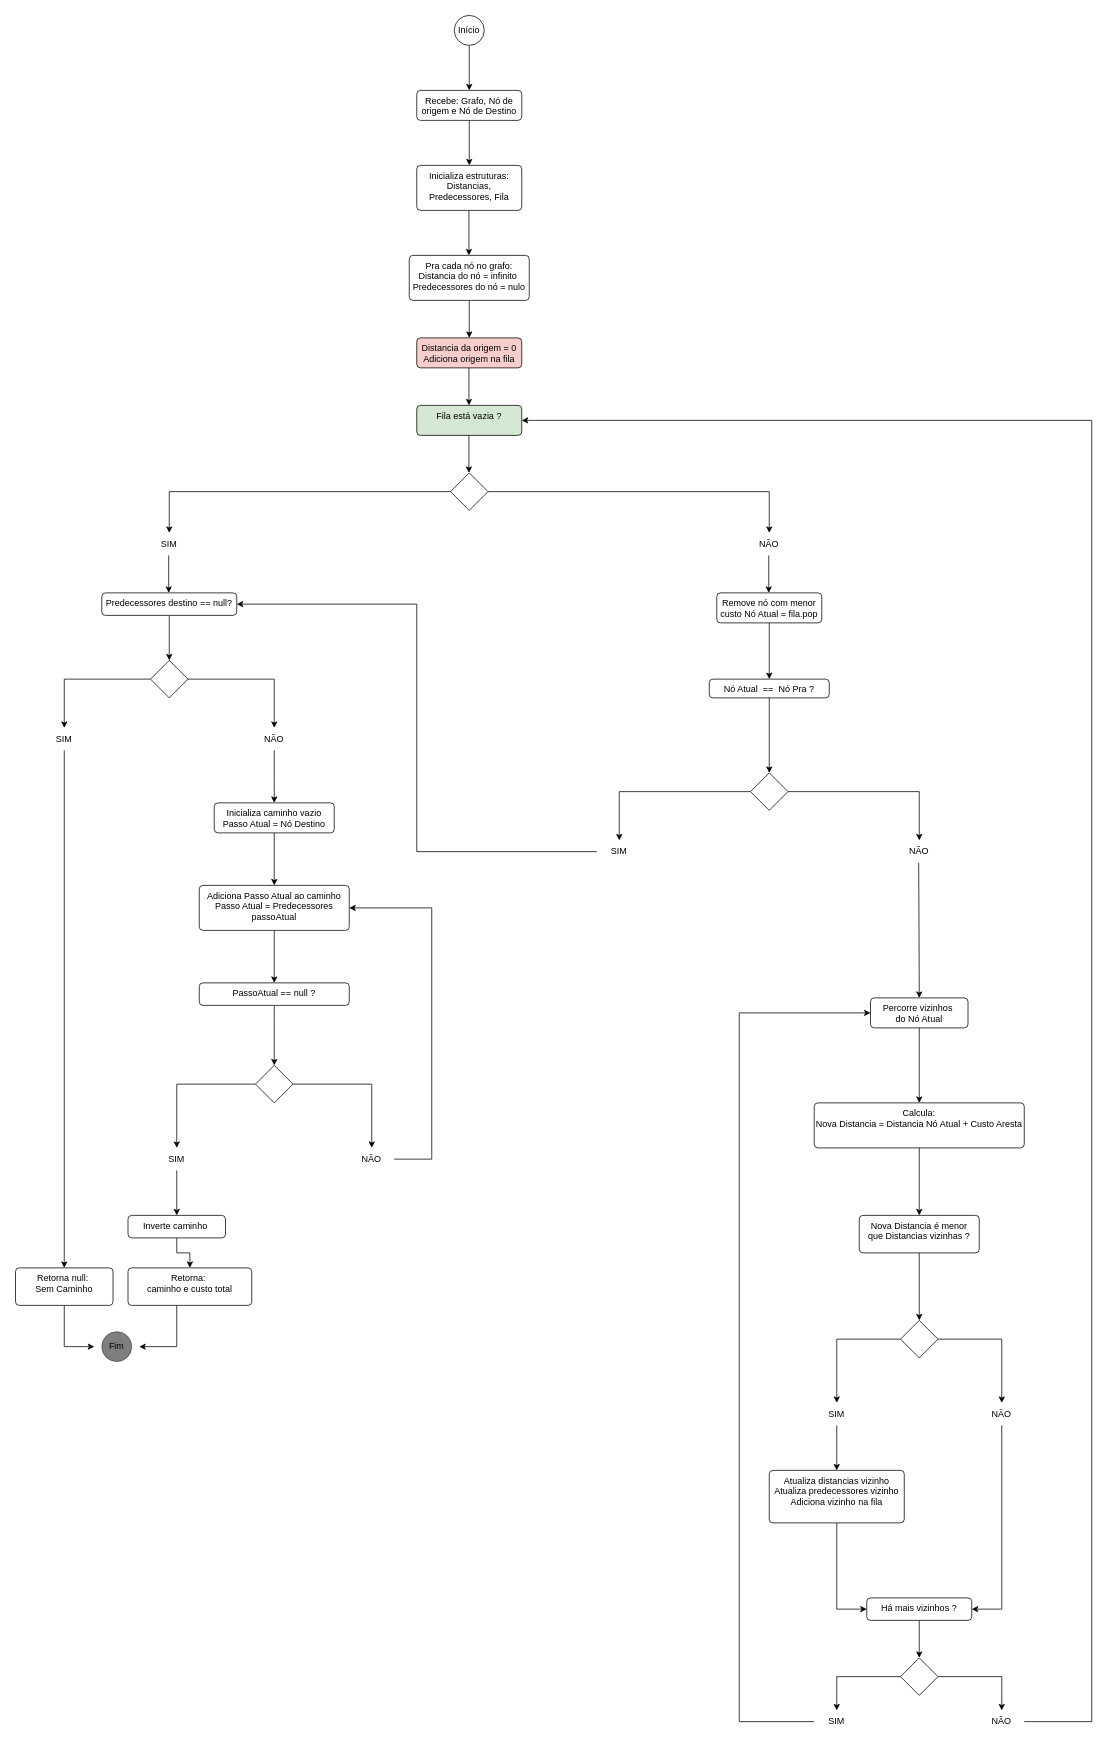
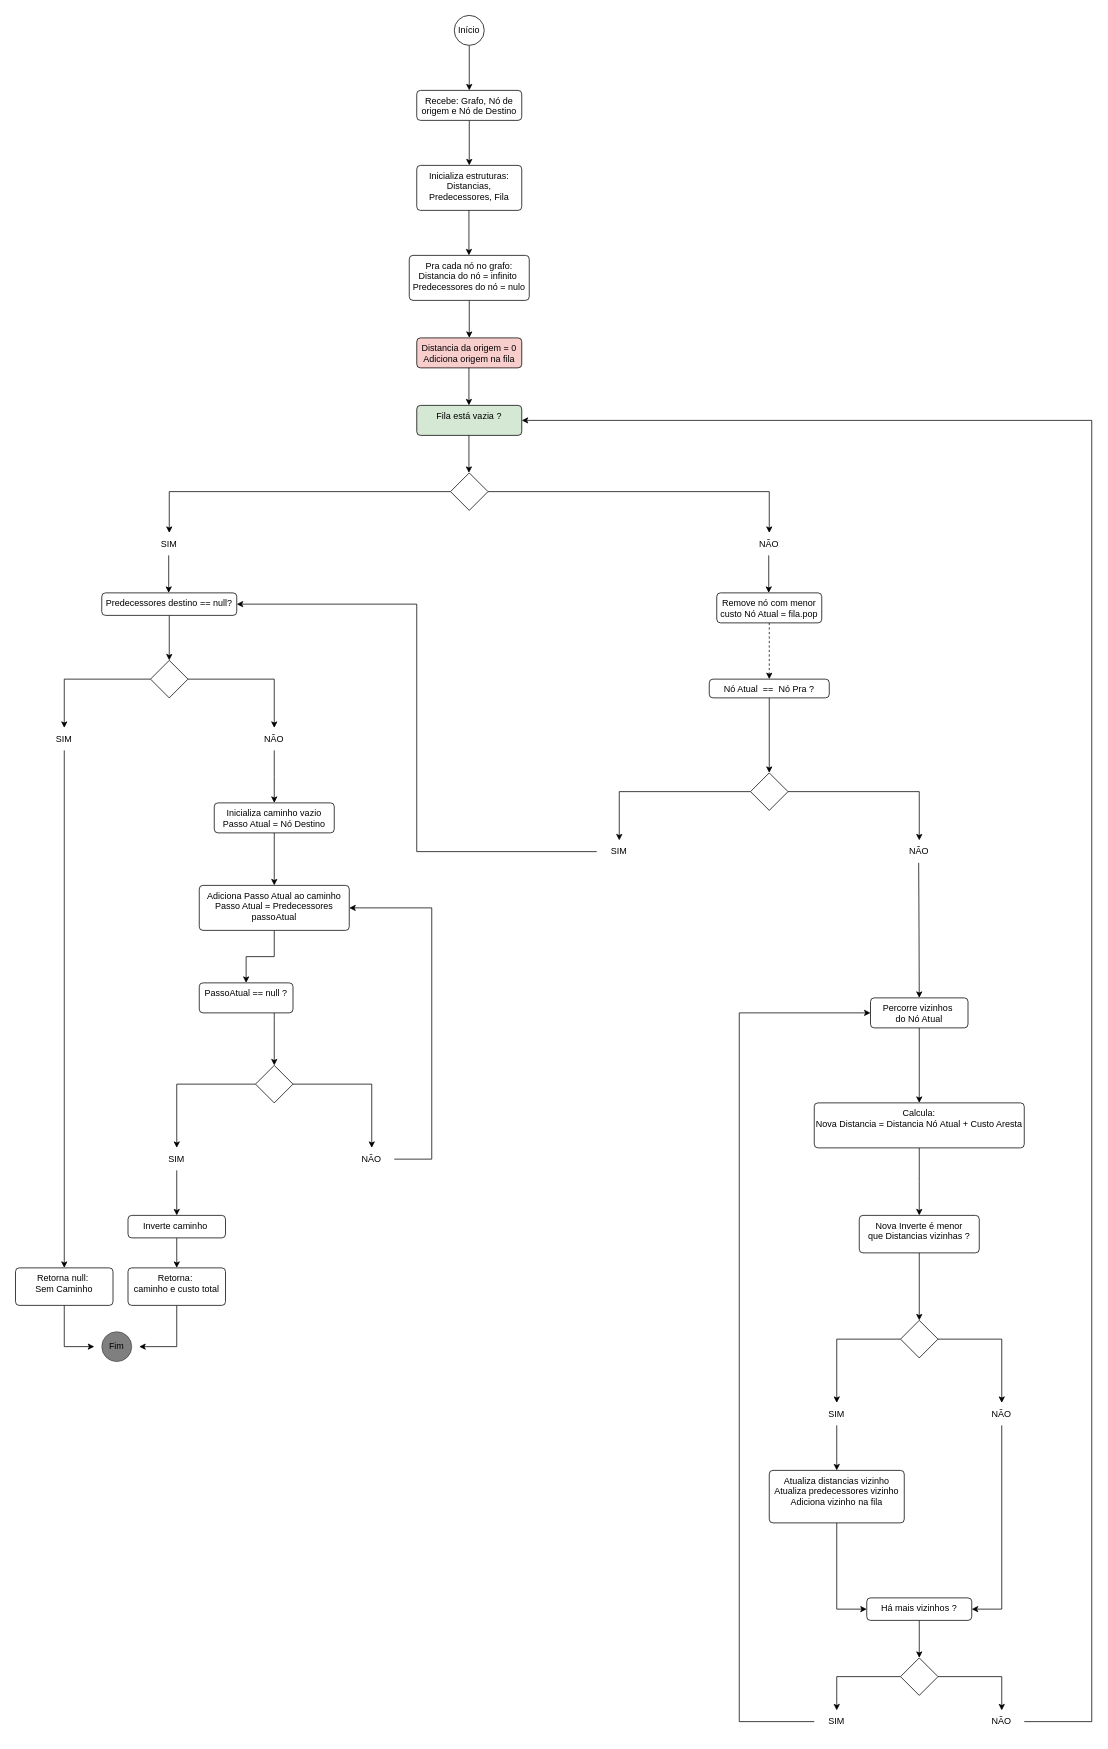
edge "Remove nó com menor custo Nó Atual = fila.pop" -> "Nó Atual == Nó Pra ?": style solid -> dashed
node "PassoAtual == null ?": size 150x23 -> 94x30
node "Nova Distancia é menor que Distancias vizinhas ?": label "Nova Distancia é menor que Distancias vizinhas ?" -> "Nova Inverte é menor que Distancias vizinhas ?"
node "Retorna: caminho e custo total": size 124x38 -> 98x38
